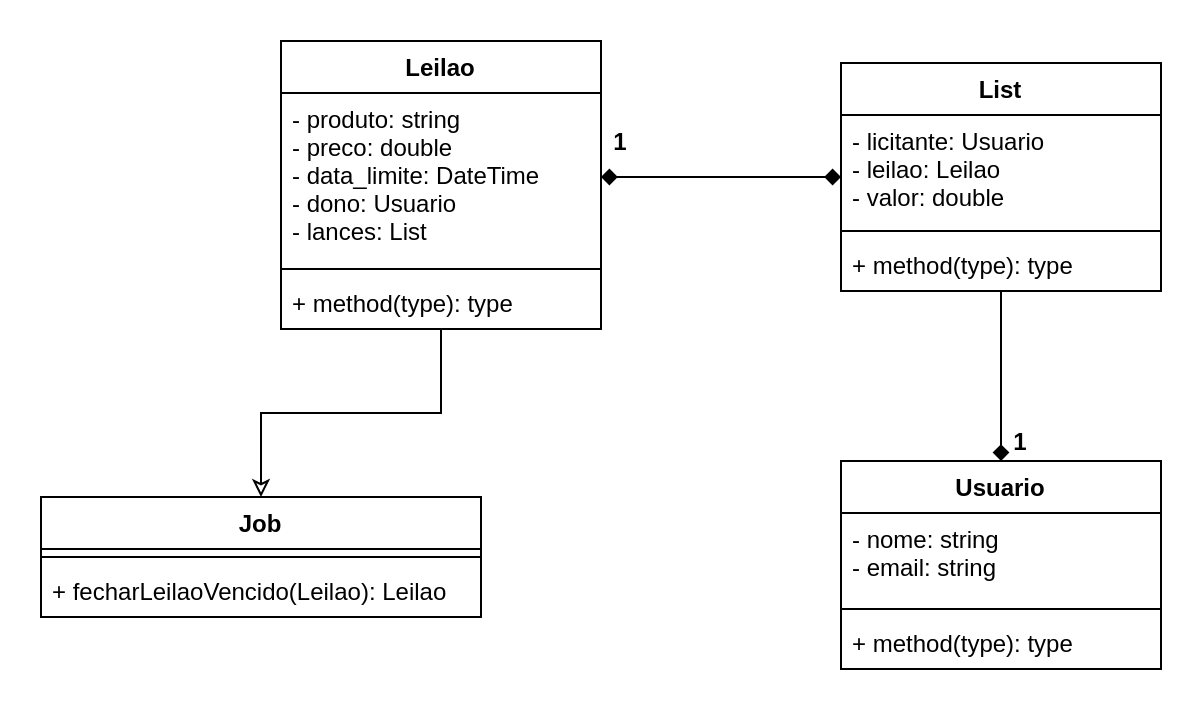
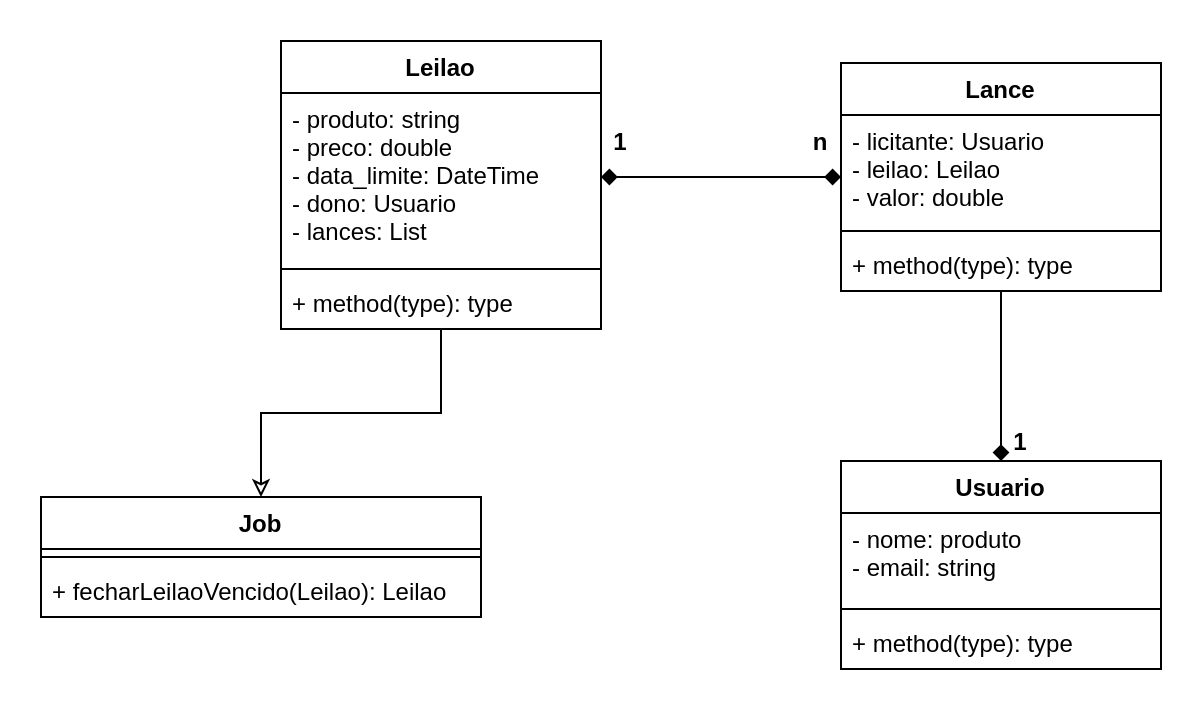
node "List": label "List" -> "Lance"
node "n": added
node "- nome: string - email: string": label "- nome: string - email: string" -> "- nome: produto - email: string"
